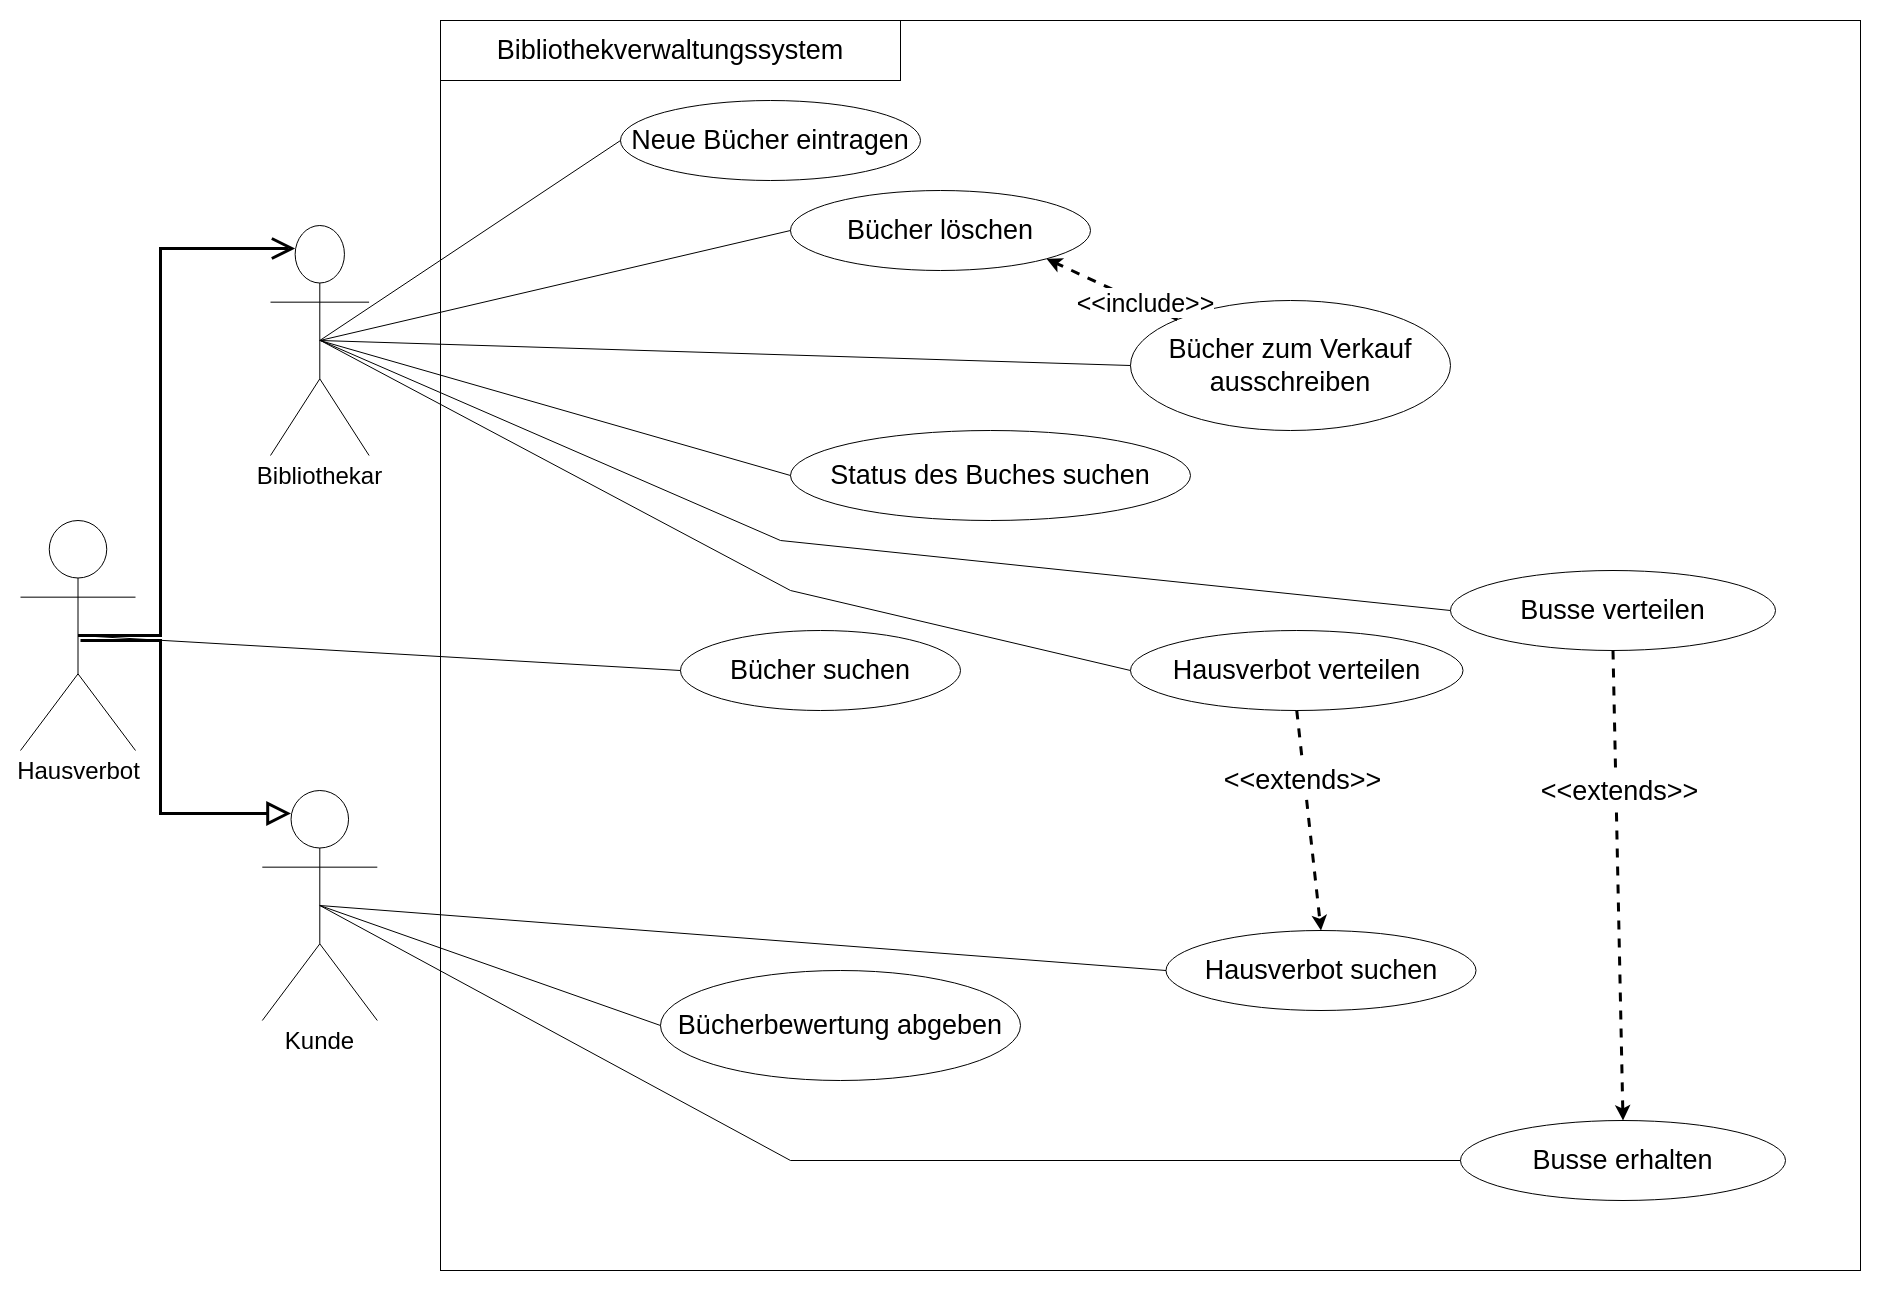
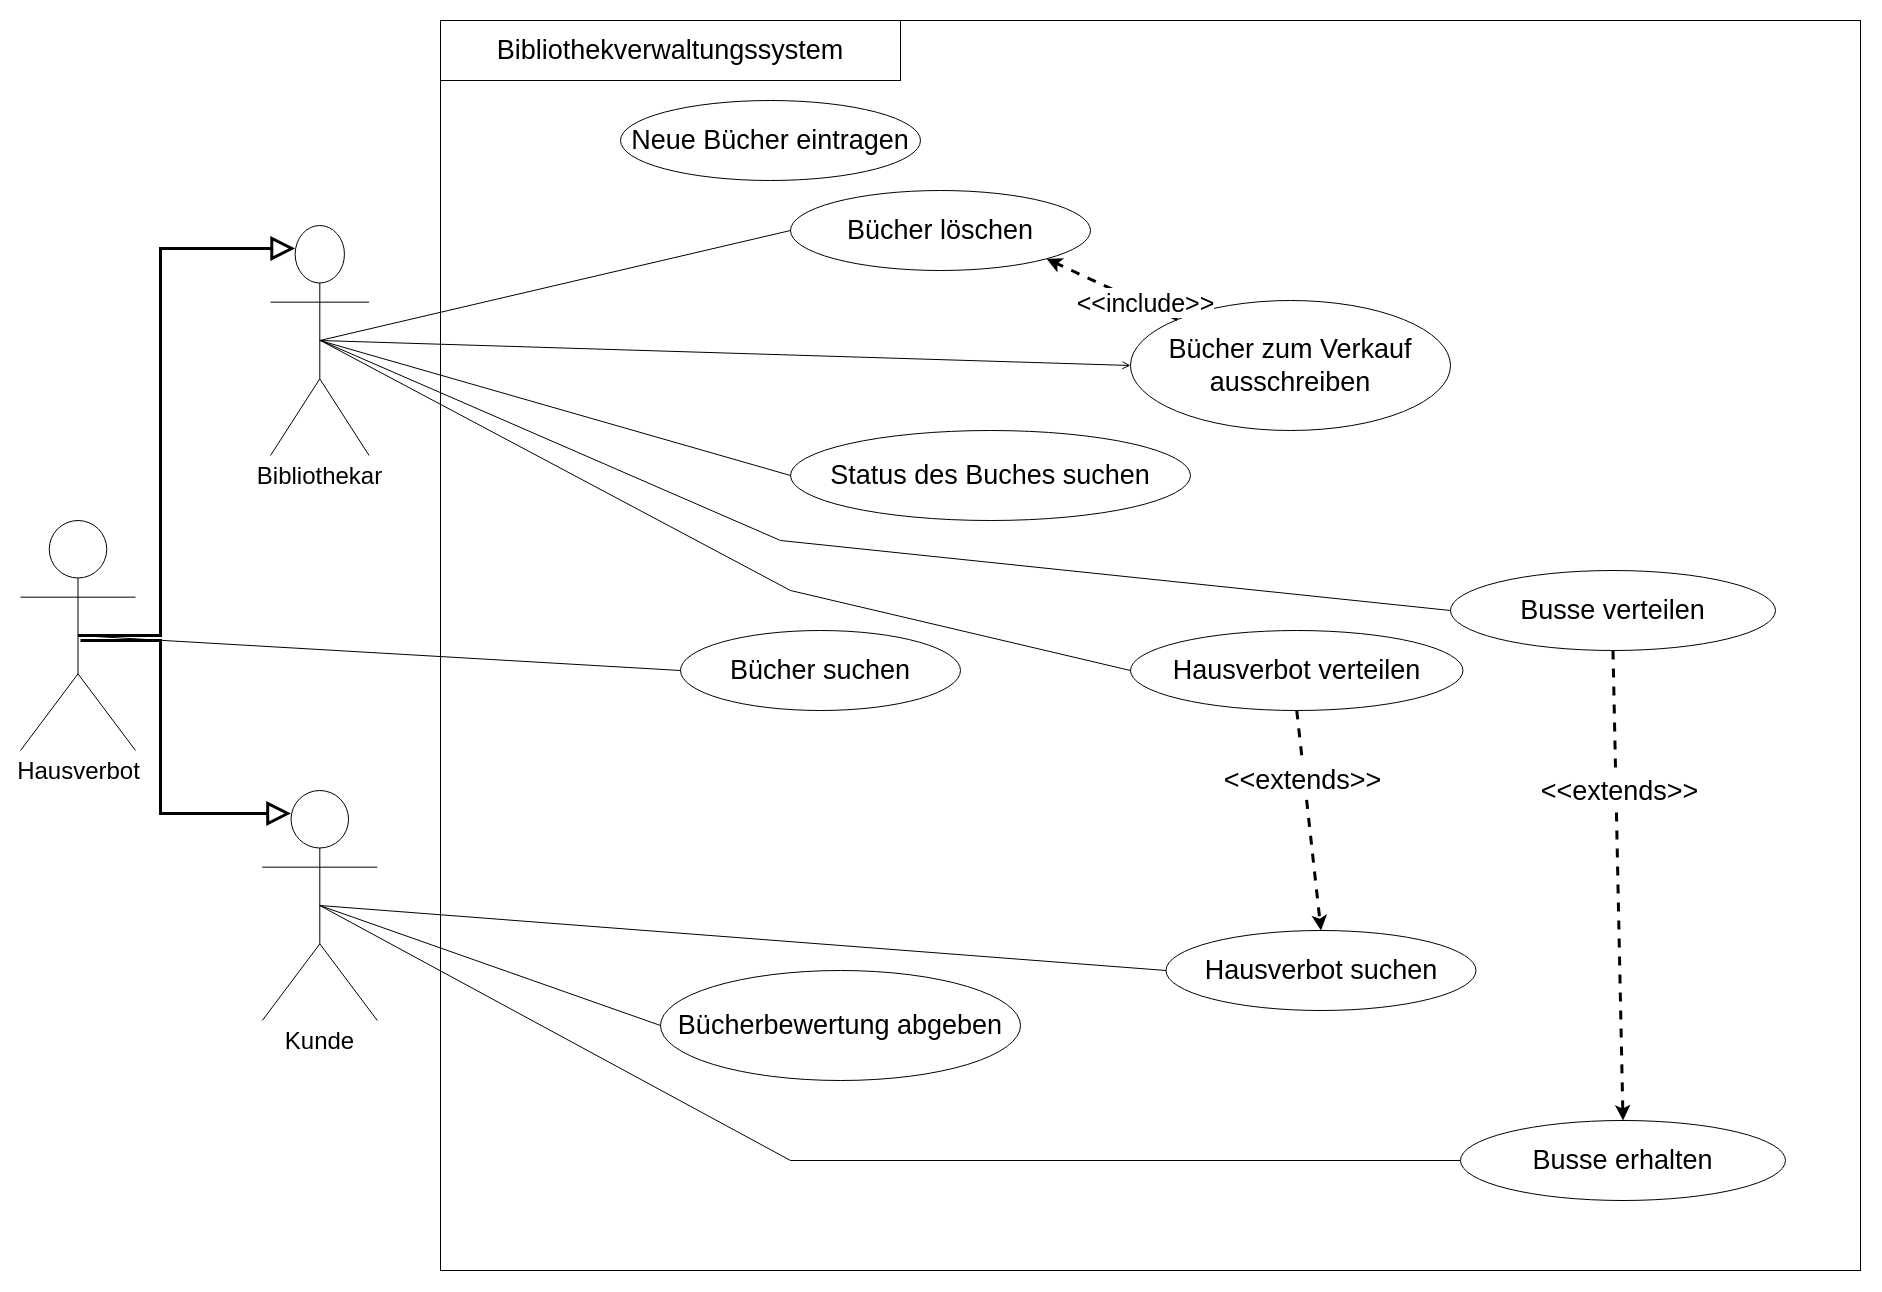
edge "Neue Bücher eintragen" -- "Bibliothekar": removed
edge "Hausverbot" -> "Bibliothekar": arrowhead open -> block
edge "Bibliothekar" -- "Bücher zum Verkauf ausschreiben": arrowhead none -> open
